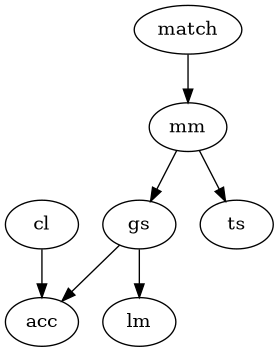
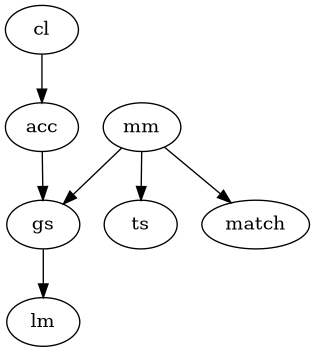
edge "match" -> "mm": reversed
edge "gs" -> "acc": reversed
